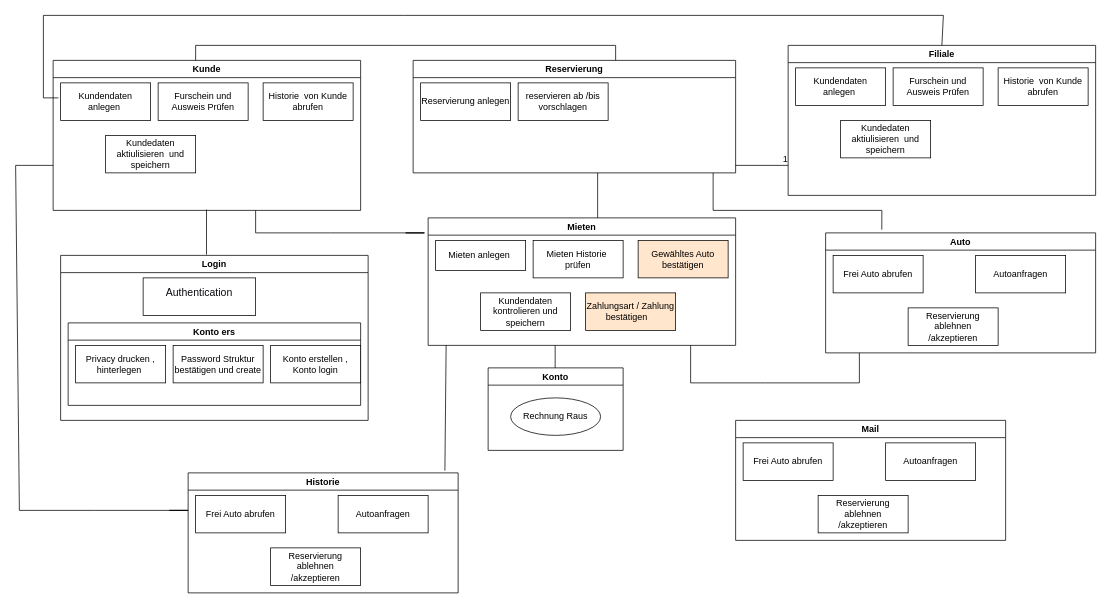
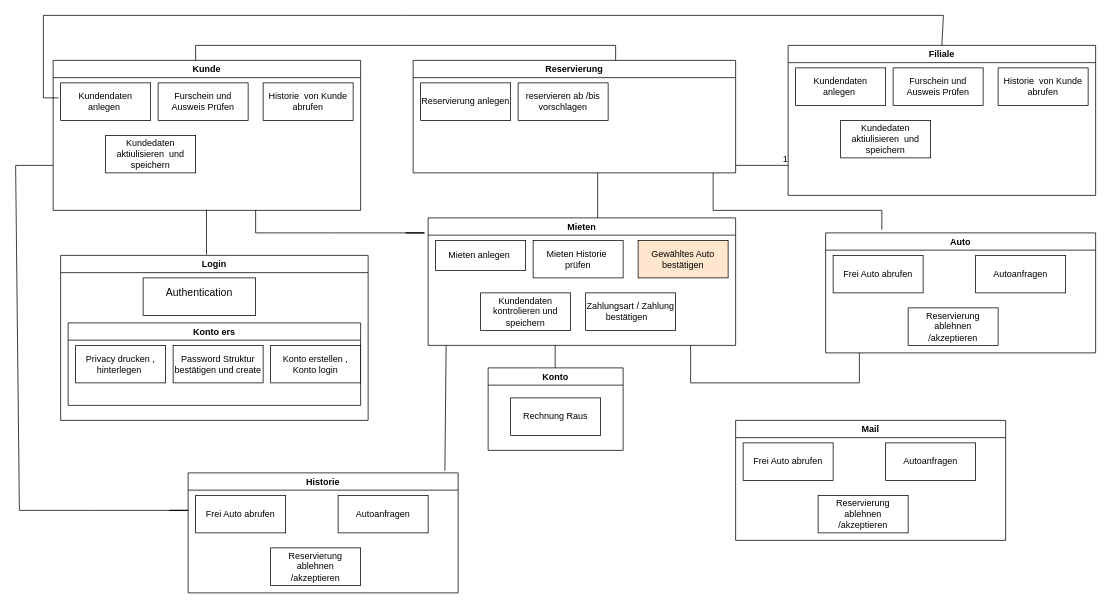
node "Zahlungsart / Zahlung bestätigen": fillcolor #ffe6cc -> #ffffff
node "Rechnung Raus": shape ellipse -> rectangle
